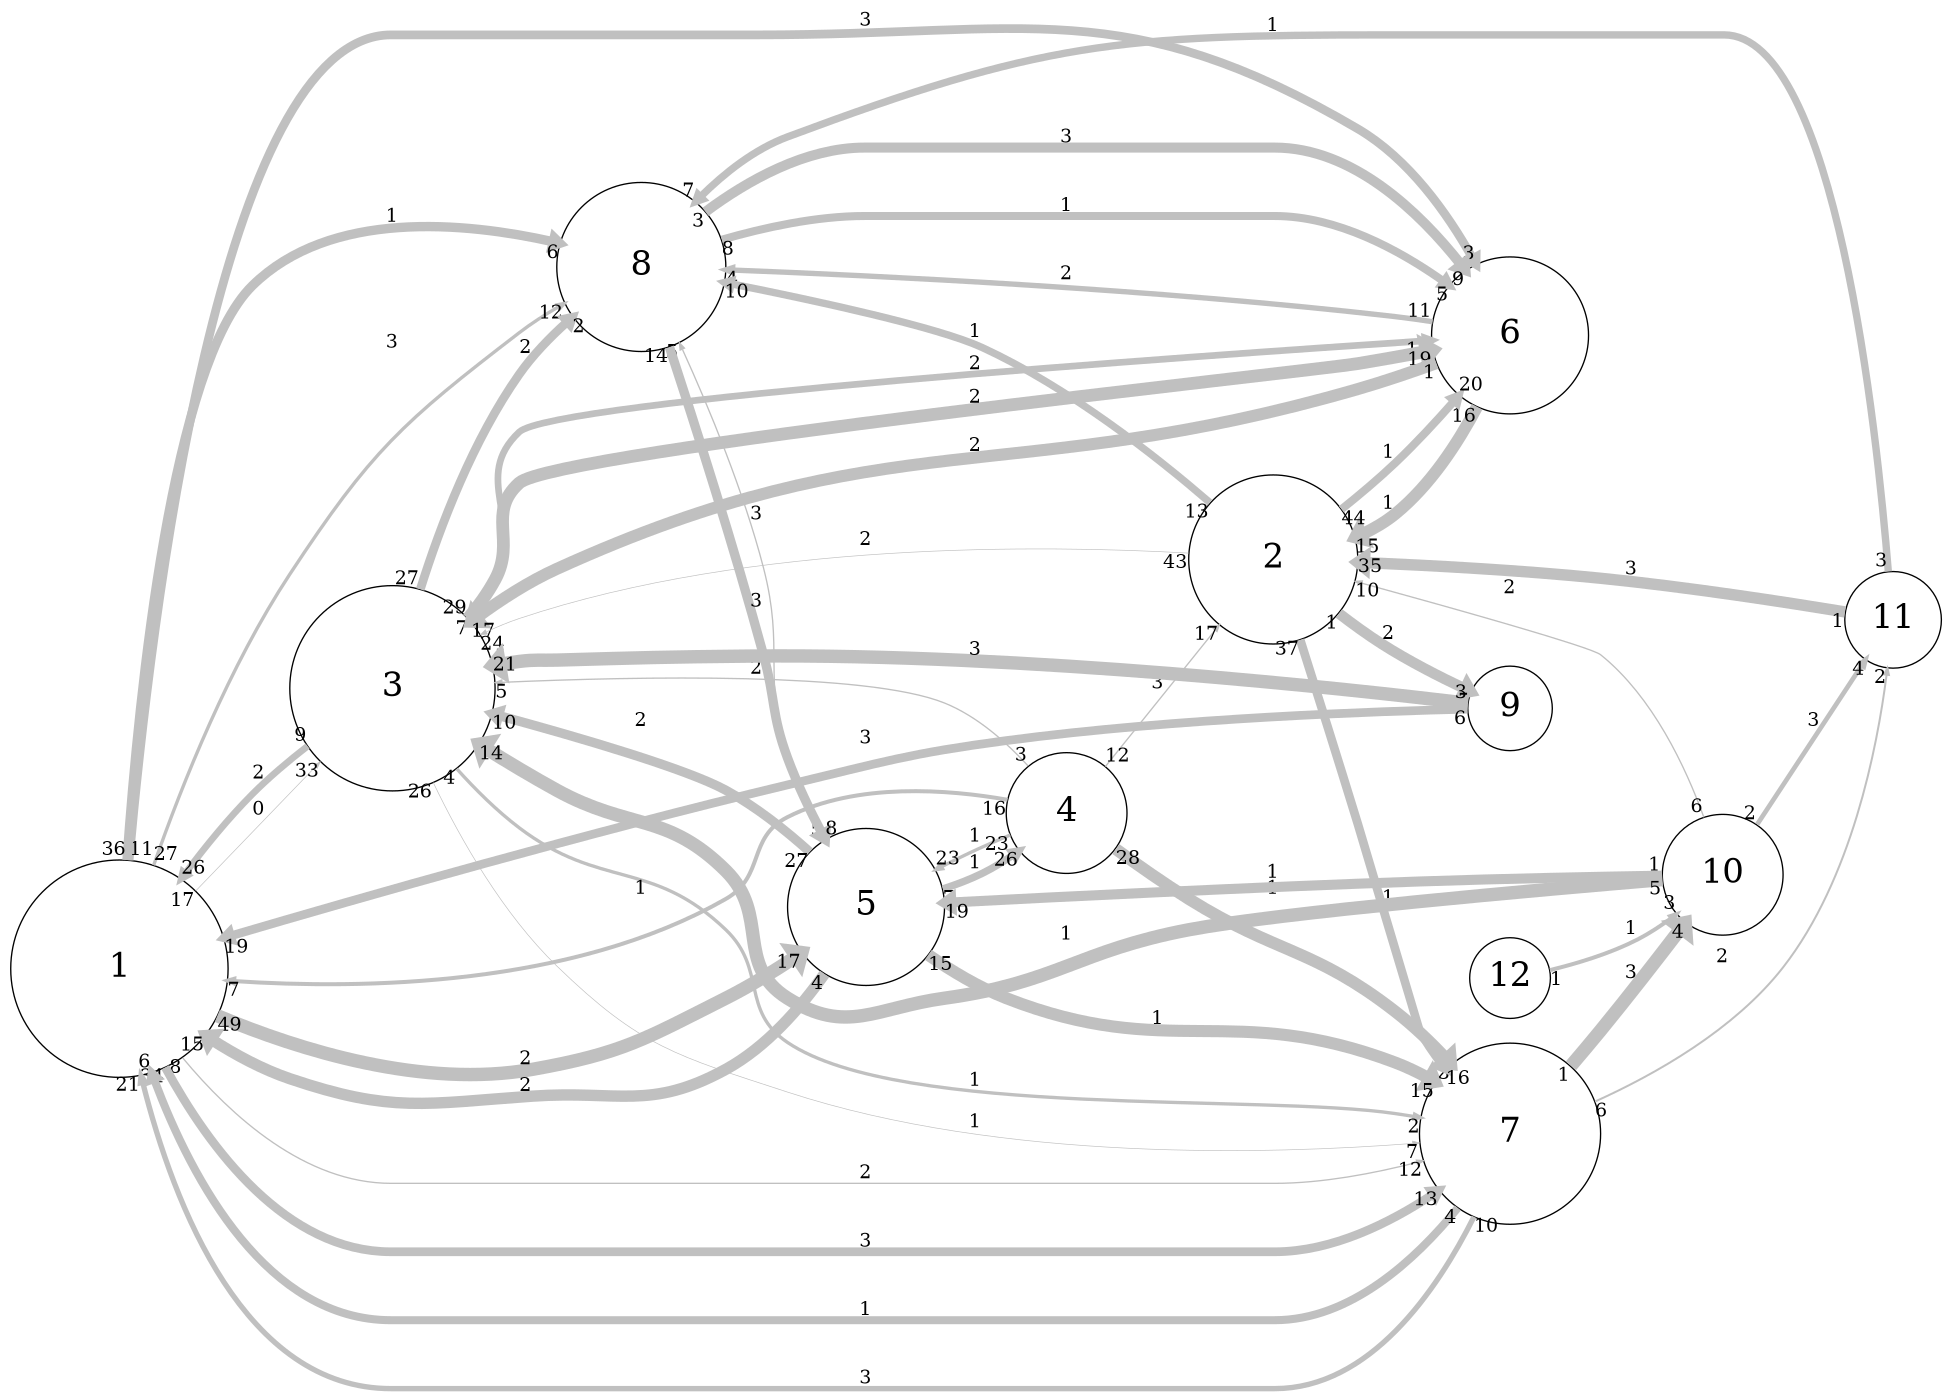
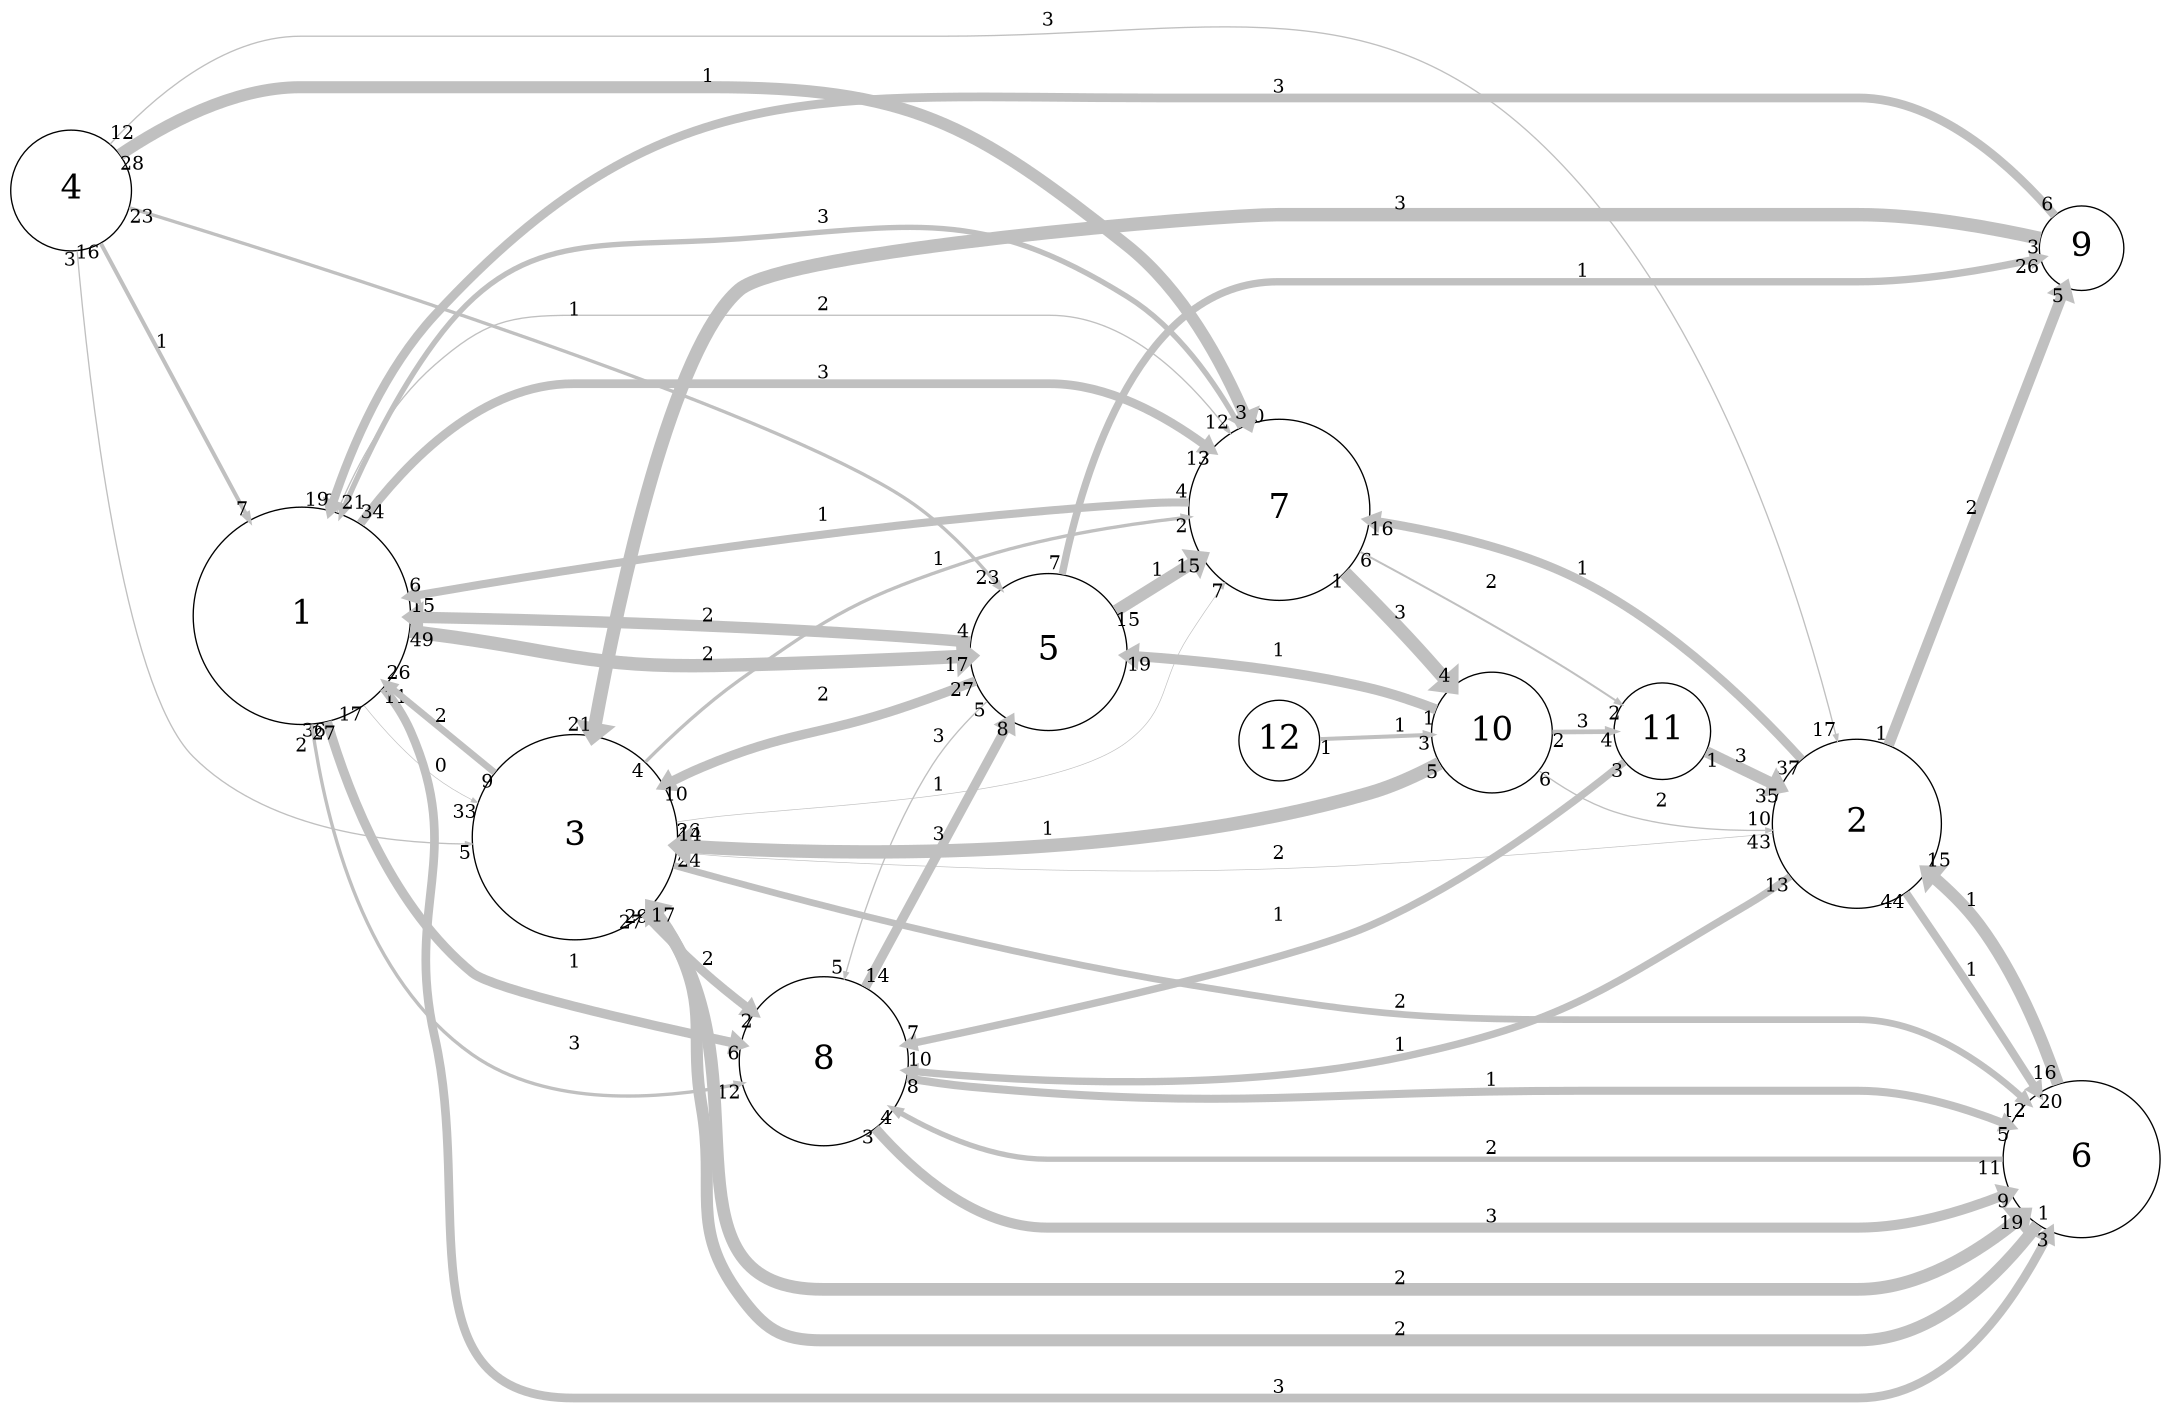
edge "5" -> "4": now "5" -> "9"
